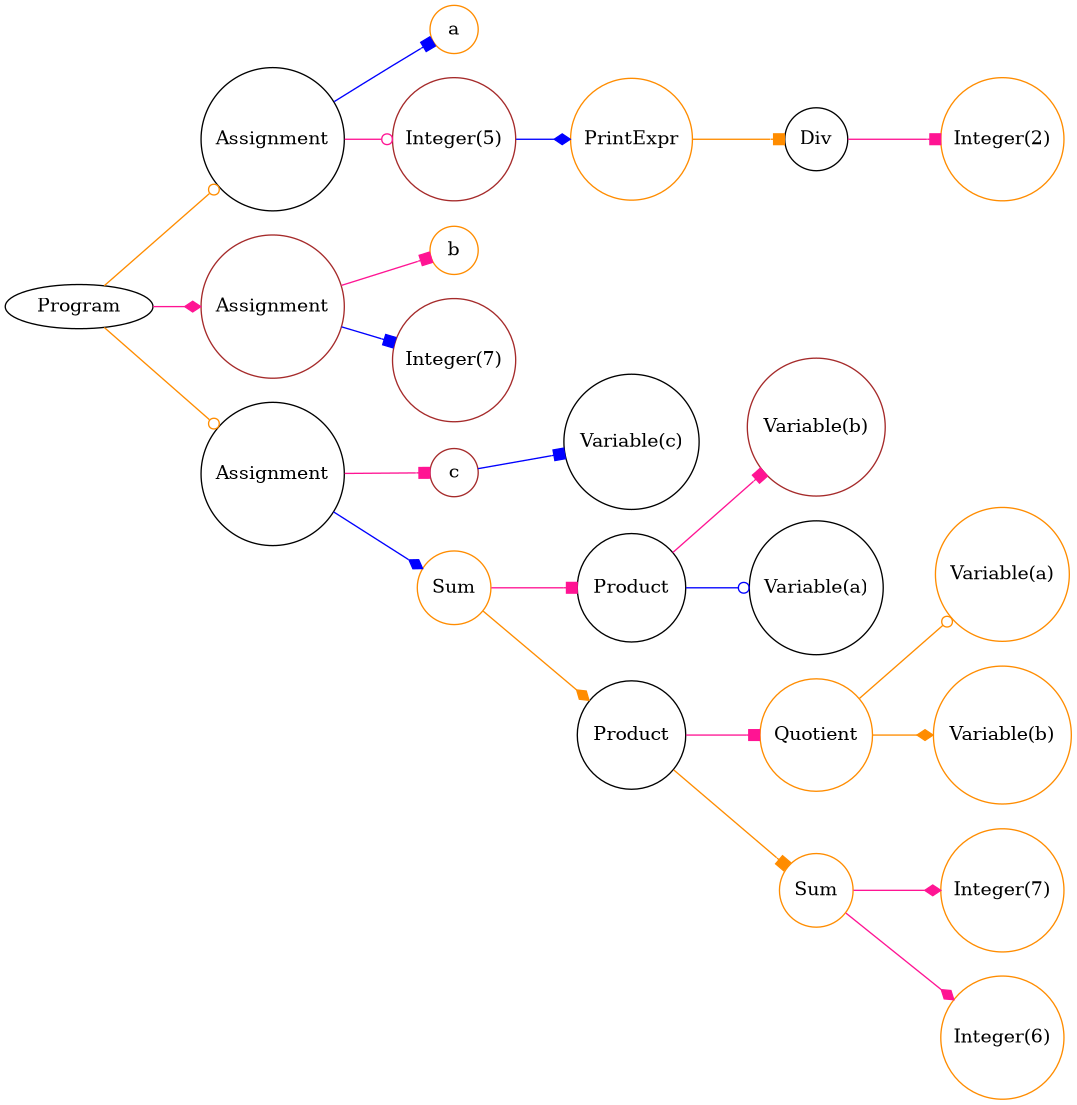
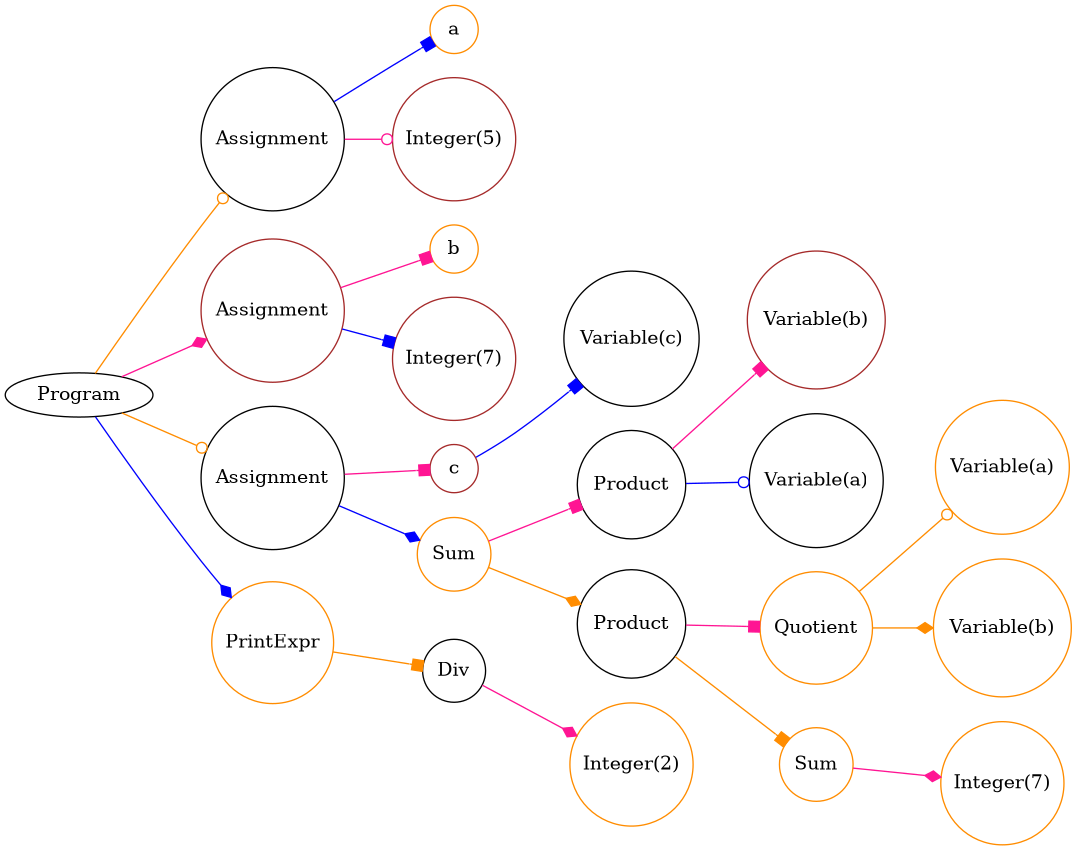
edge "Integer(5)" -> "PrintExpr": now "Program" -> "PrintExpr"
edge "Div" -> "Integer(2)": arrowhead box -> diamond
node "Integer(6)": removed
